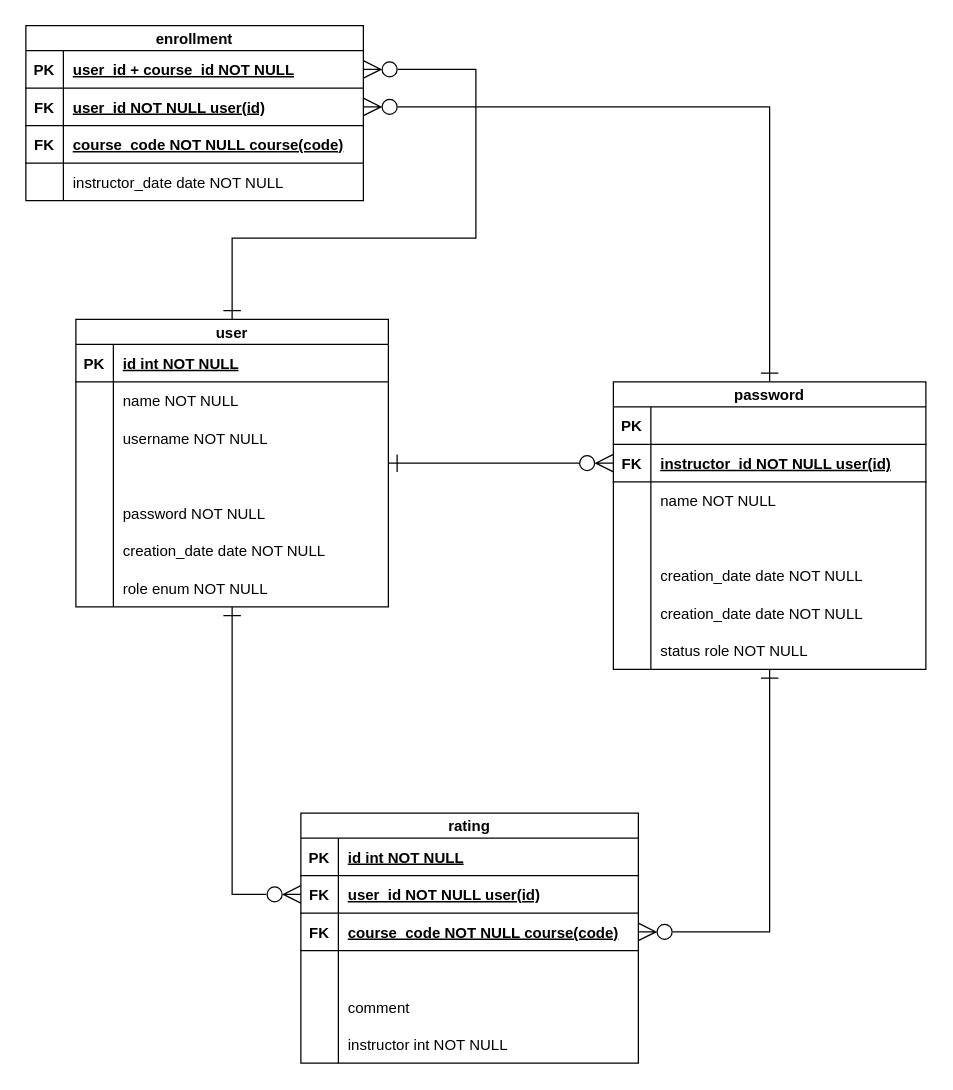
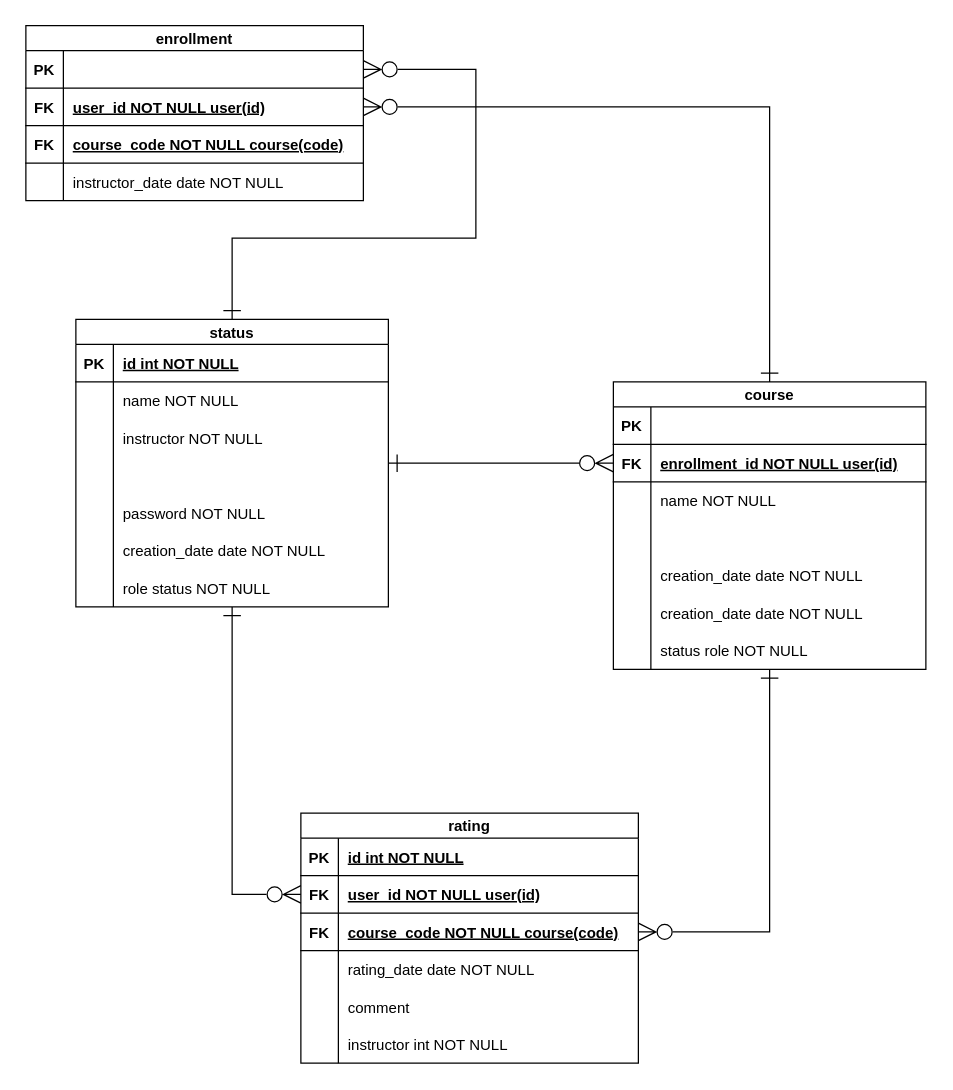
node "user_id + course_id NOT NULL": removed
node "user": label "user" -> "status"
node "password": label "password" -> "course"
node "username NOT NULL": label "username NOT NULL" -> "instructor NOT NULL"
node "instructor_id NOT NULL user(id)": label "instructor_id NOT NULL user(id)" -> "enrollment_id NOT NULL user(id)"
node "role enum NOT NULL": label "role enum NOT NULL" -> "role status NOT NULL"
node "rating_date date NOT NULL": added
